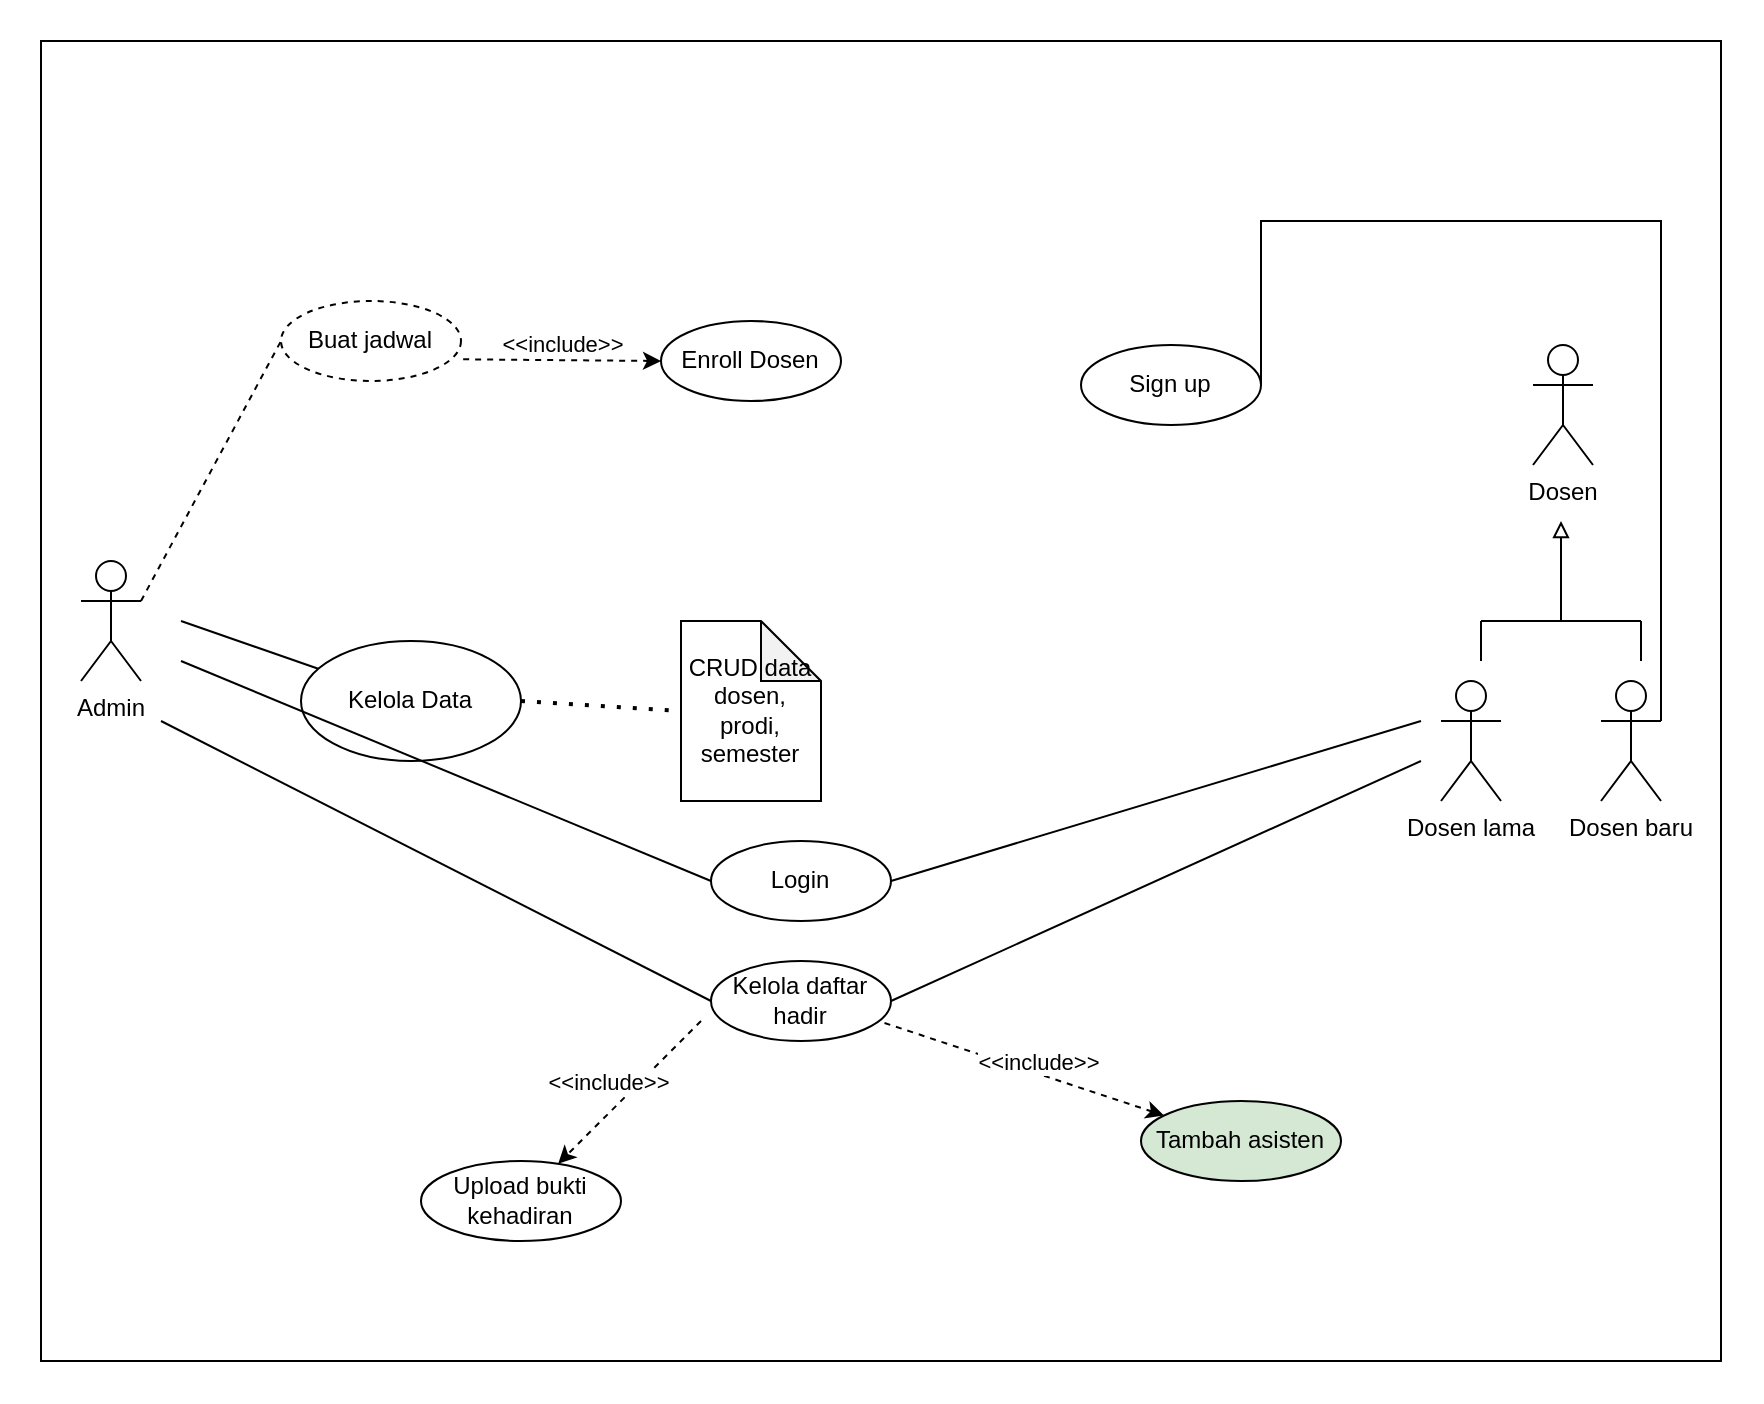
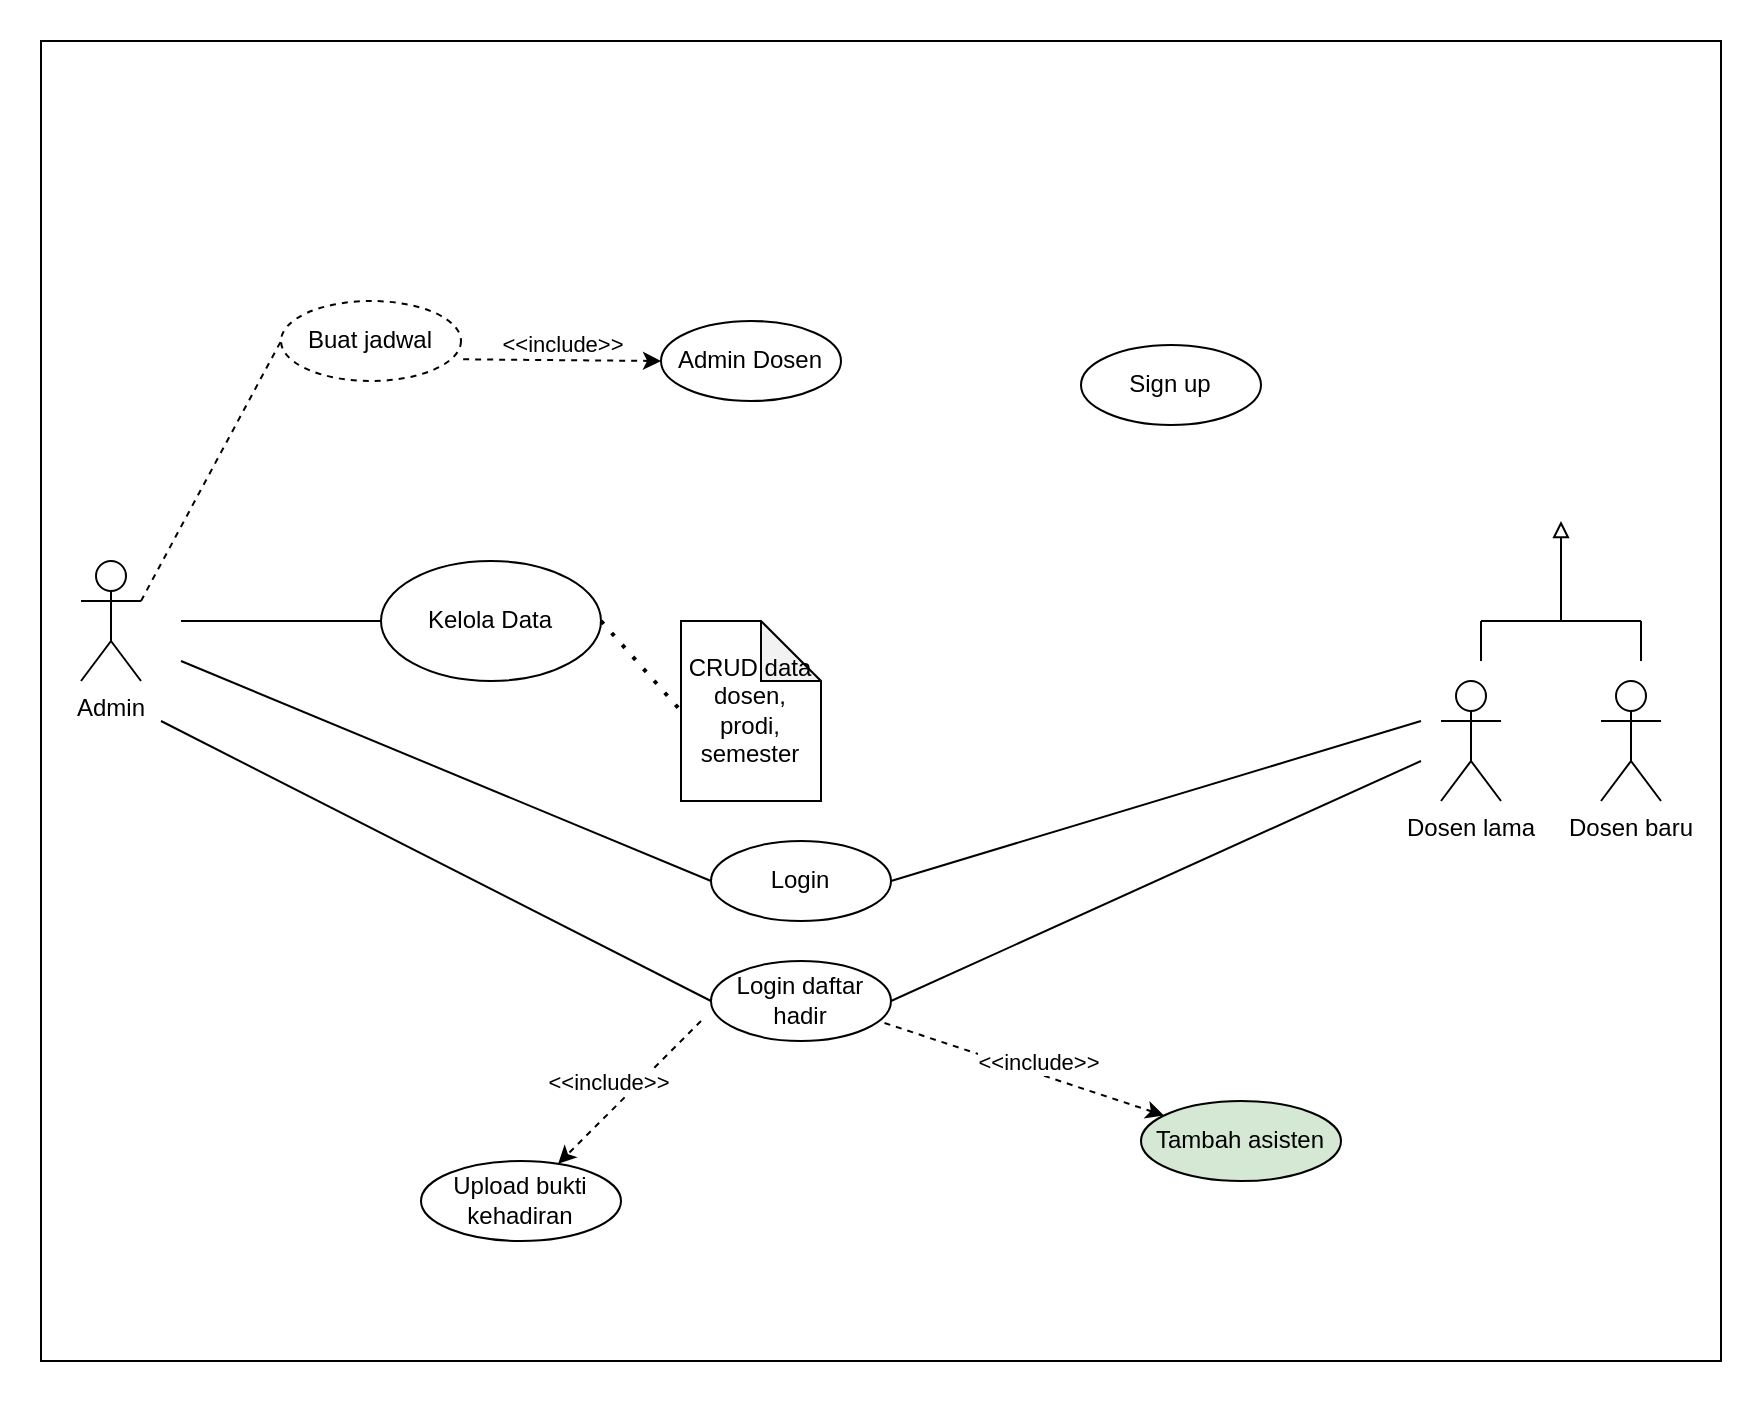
edge "Sign up" -- "Dosen baru": removed
node "Enroll Dosen": label "Enroll Dosen" -> "Admin Dosen"
node "Dosen": removed
node "Kelola Data": moved (411, 701) -> (491, 621)
node "Kelola daftar hadir": label "Kelola daftar hadir" -> "Login daftar hadir"
